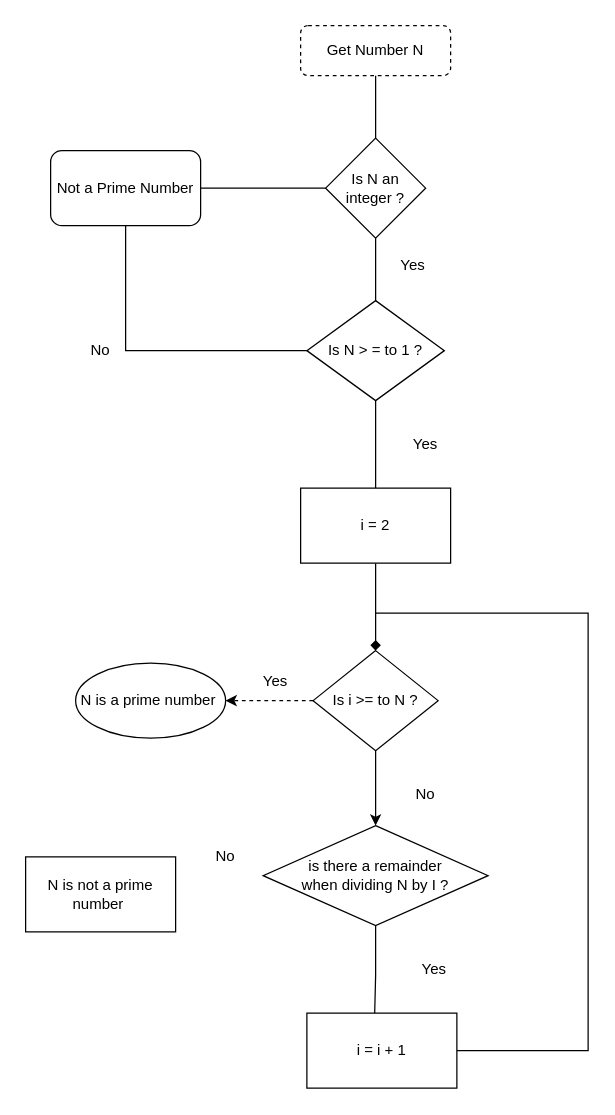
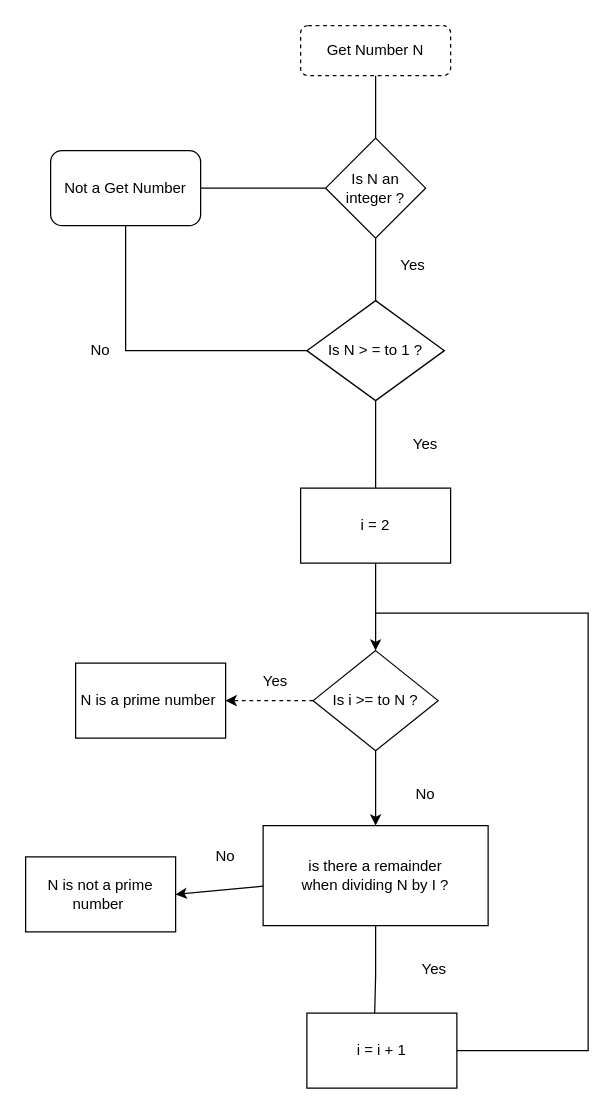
node "Not a Prime Number": label "Not a Prime Number" -> "Not a Get Number"
edge "i = 2" -> "Is i >= to N ?": arrowhead diamond -> classic
node "N is a prime number": shape ellipse -> rectangle
node "is there a remainder when dividing N by I ?": shape diamond -> rectangle
edge "is there a remainder when dividing N by I ?" -> "N is not a prime number": added
